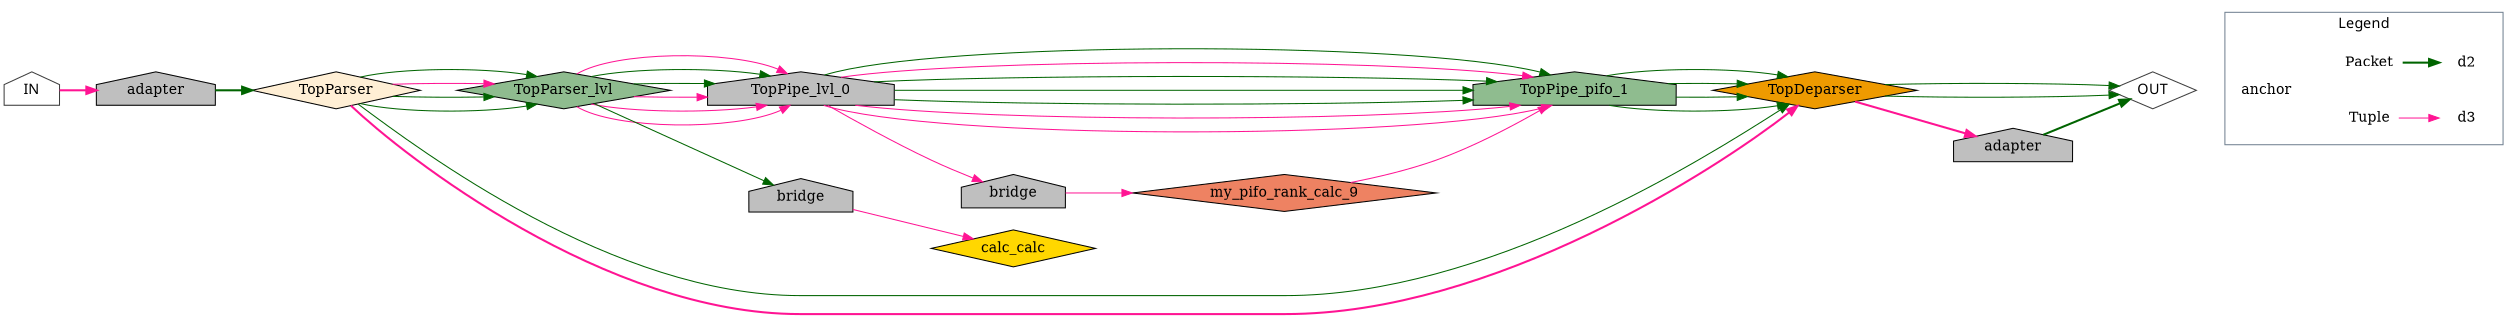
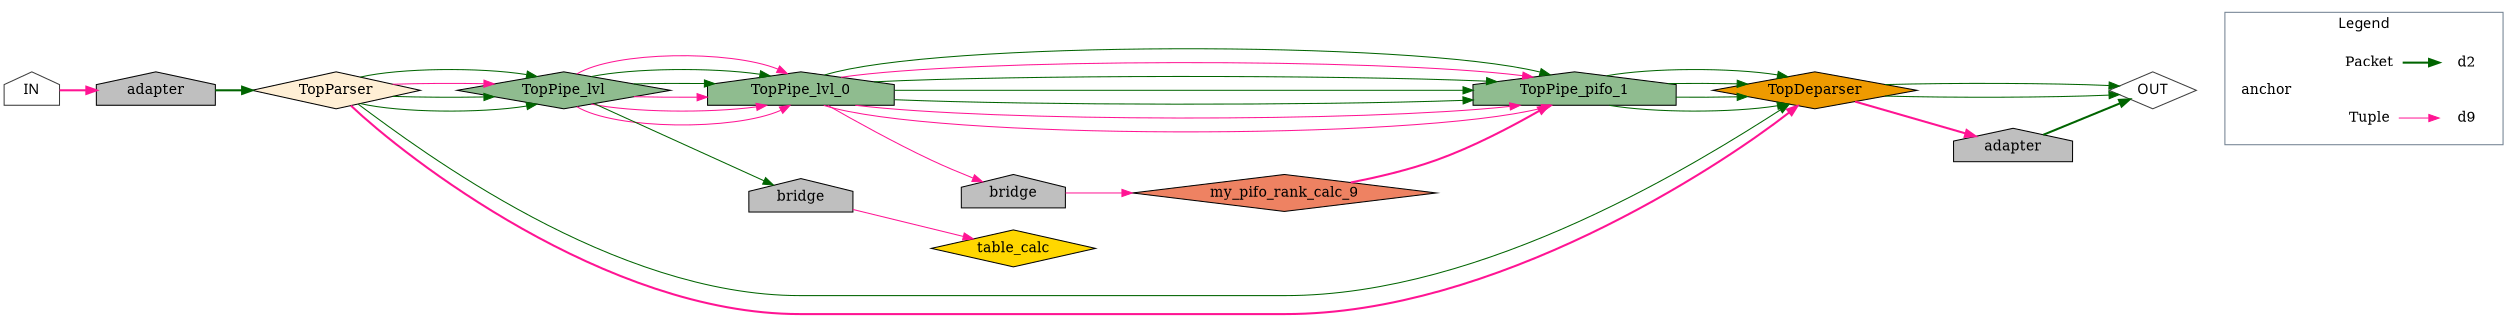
node "TopParser_lvl": label "TopParser_lvl" -> "TopPipe_lvl"
node "TopPipe_lvl_0": fillcolor gray75 -> darkseagreen
node "d3": label "d3" -> "d9"
edge "my_pifo_rank_calc_9" -> "TopPipe_pifo_1": style solid -> bold
node "calc_calc": label "calc_calc" -> "table_calc"
